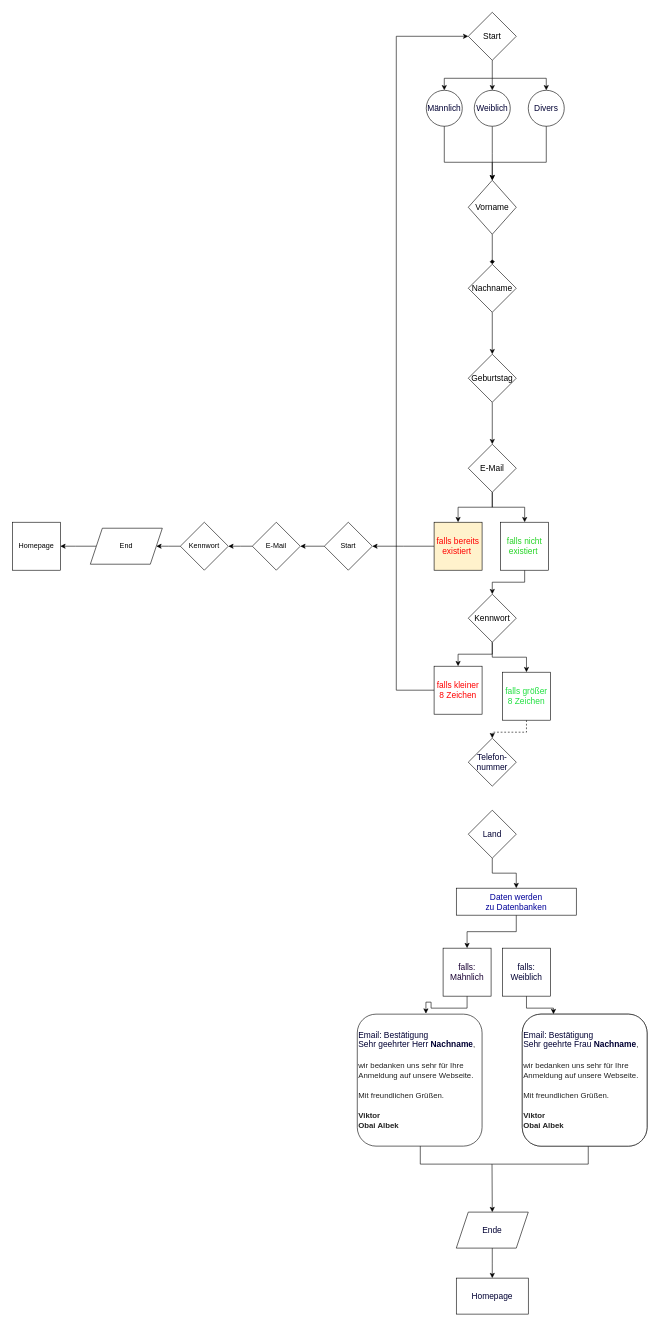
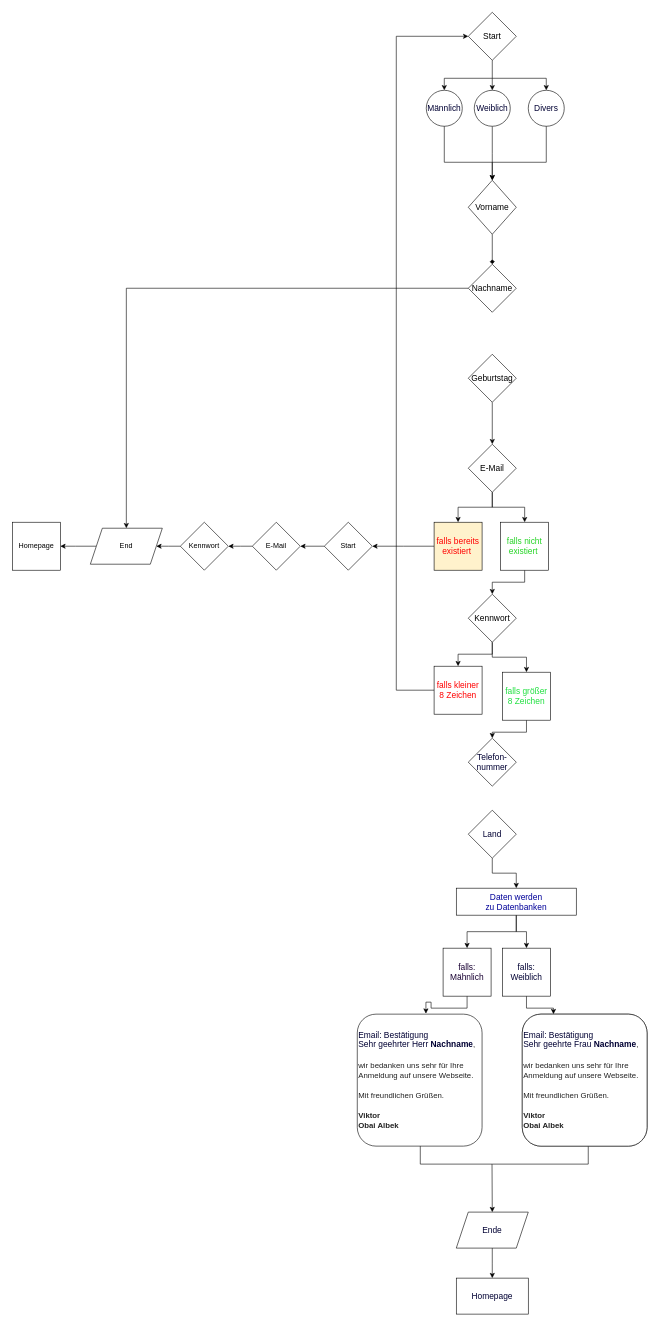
edge "Nachname" -> "Geburtstag": now "Nachname" -> "End"
edge "falls größer 8 Zeichen" -> "Telefon- nummer": style dashed -> solid
edge "Daten werden zu Datenbanken" -> "falls: Weiblich": added
